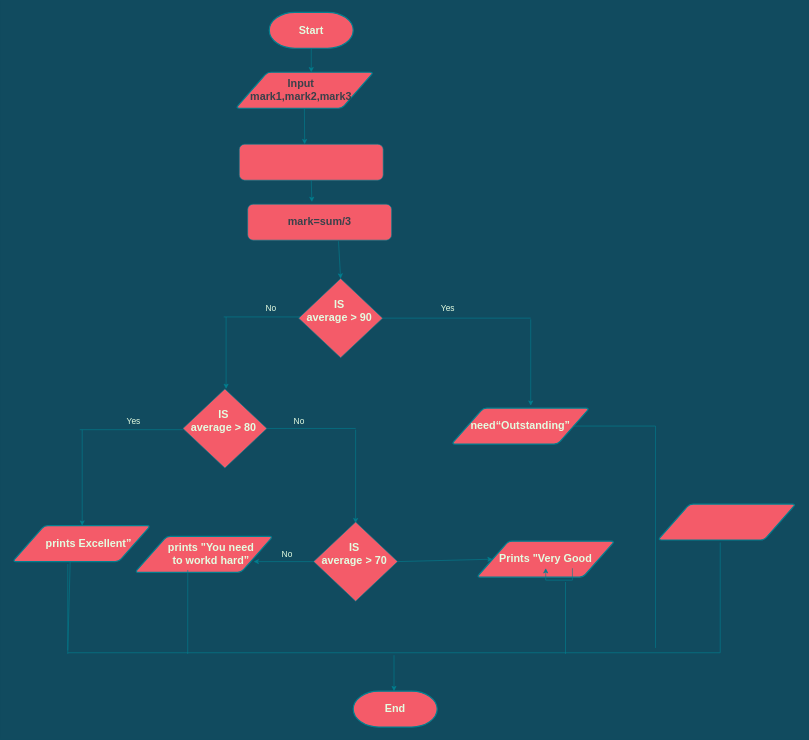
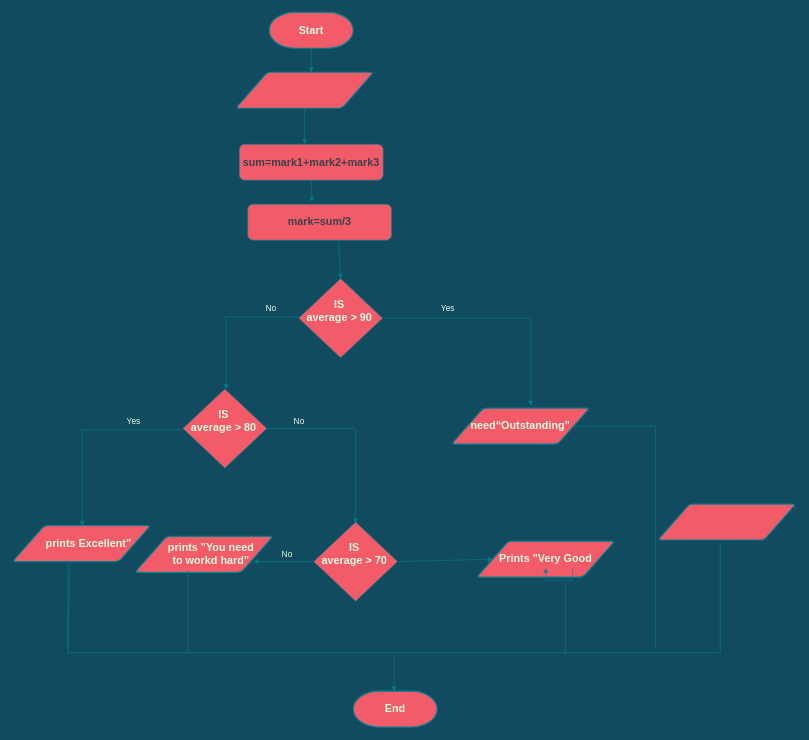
node "Input mark1,mark2,mark3": removed
node "sum=mark1+mark2+mark3": added
